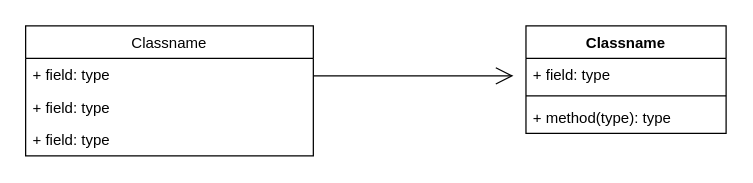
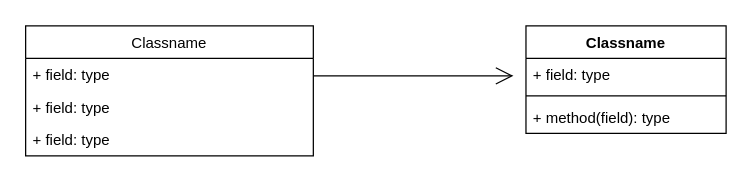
node "+ method(type): type": label "+ method(type): type" -> "+ method(field): type"
